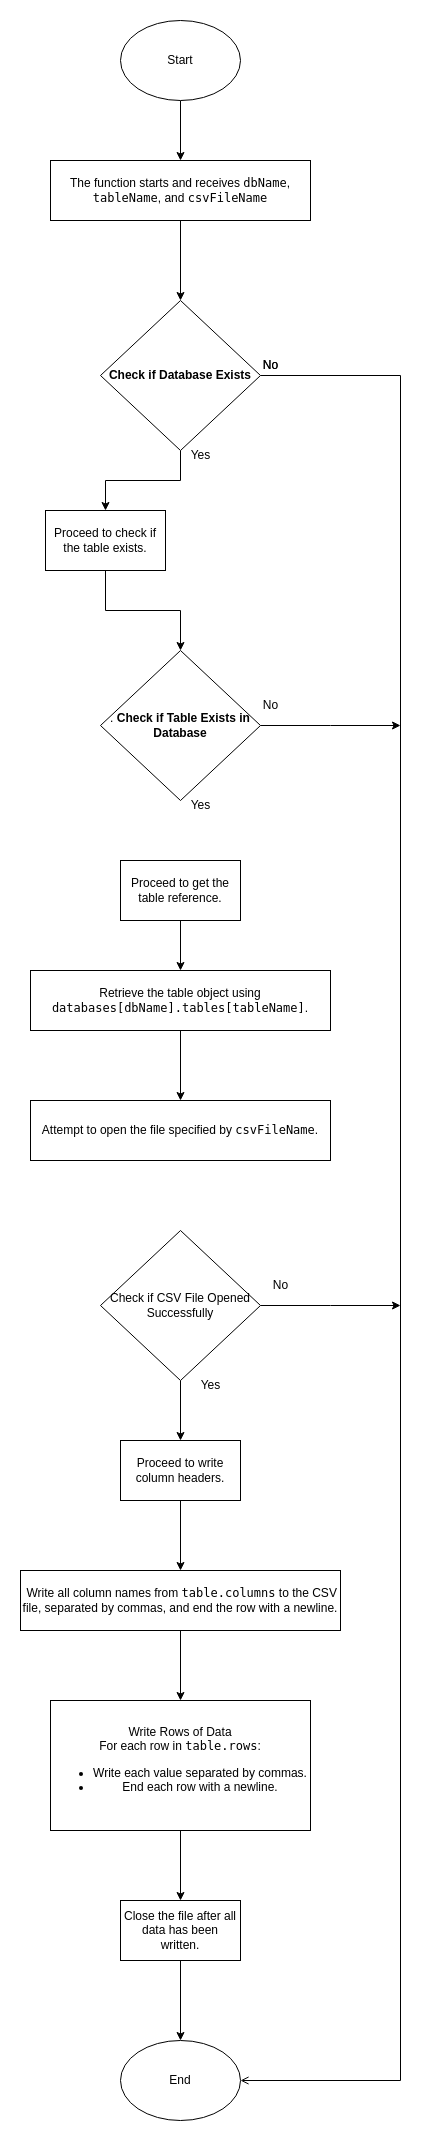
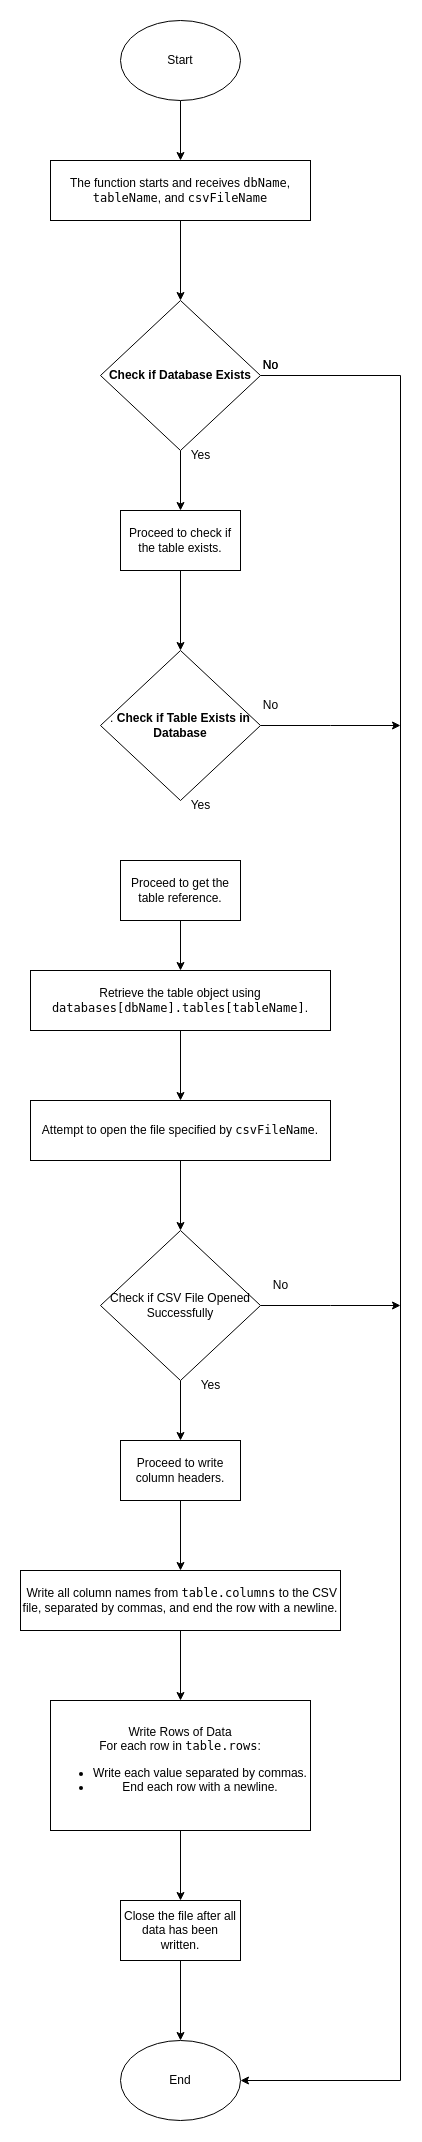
node "Proceed to check if the table exists.": moved (106, 541) -> (181, 541)
edge "Attempt to open the file specified by csvFileName." -> "Check if CSV File Opened Successfully": added
edge "Check if Database Exists" -> "End": arrowhead open -> classic
